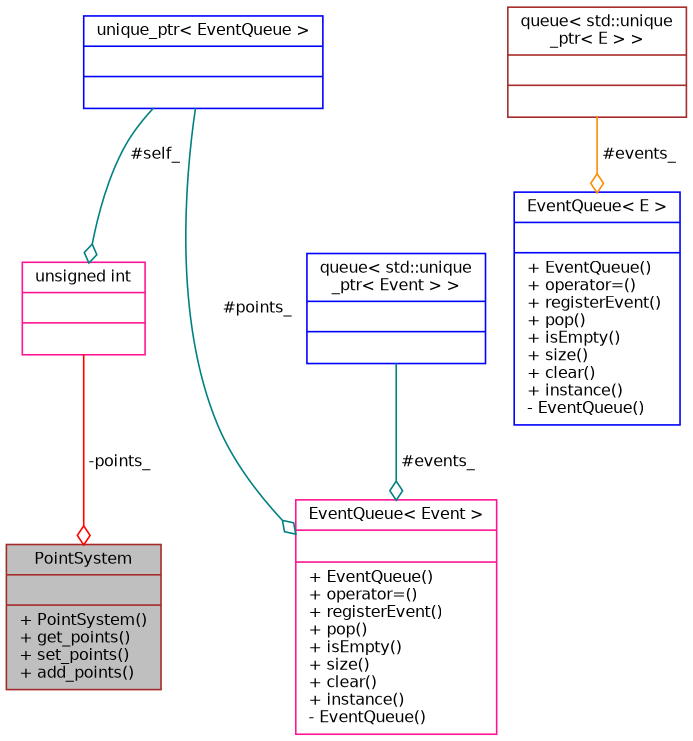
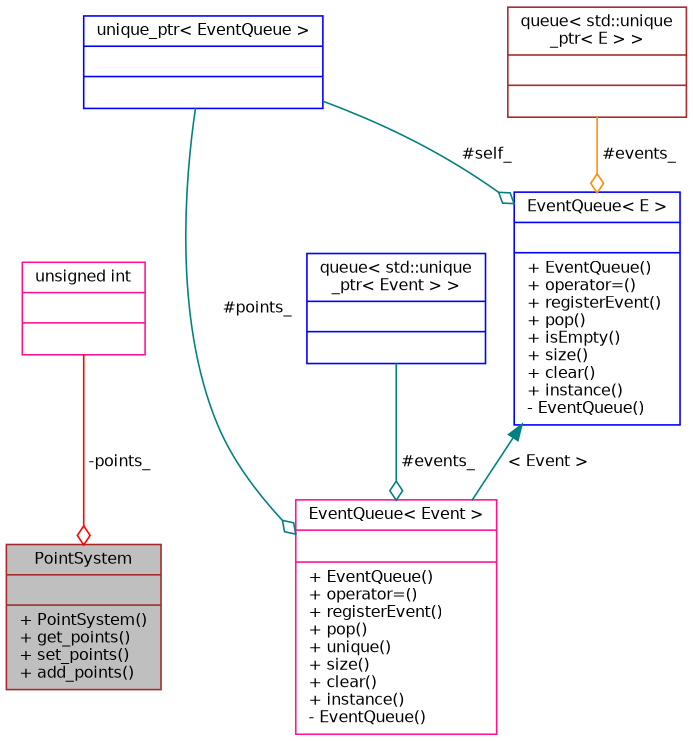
edge "unique_ptr< EventQueue >" -> "unsigned int": now "unique_ptr< EventQueue >" -> "EventQueue< E >"
edge "EventQueue< Event >" -> "EventQueue< E >": added, label "< Event >"
node "EventQueue< Event >": text "+ isEmpty()" -> "+ unique()"
